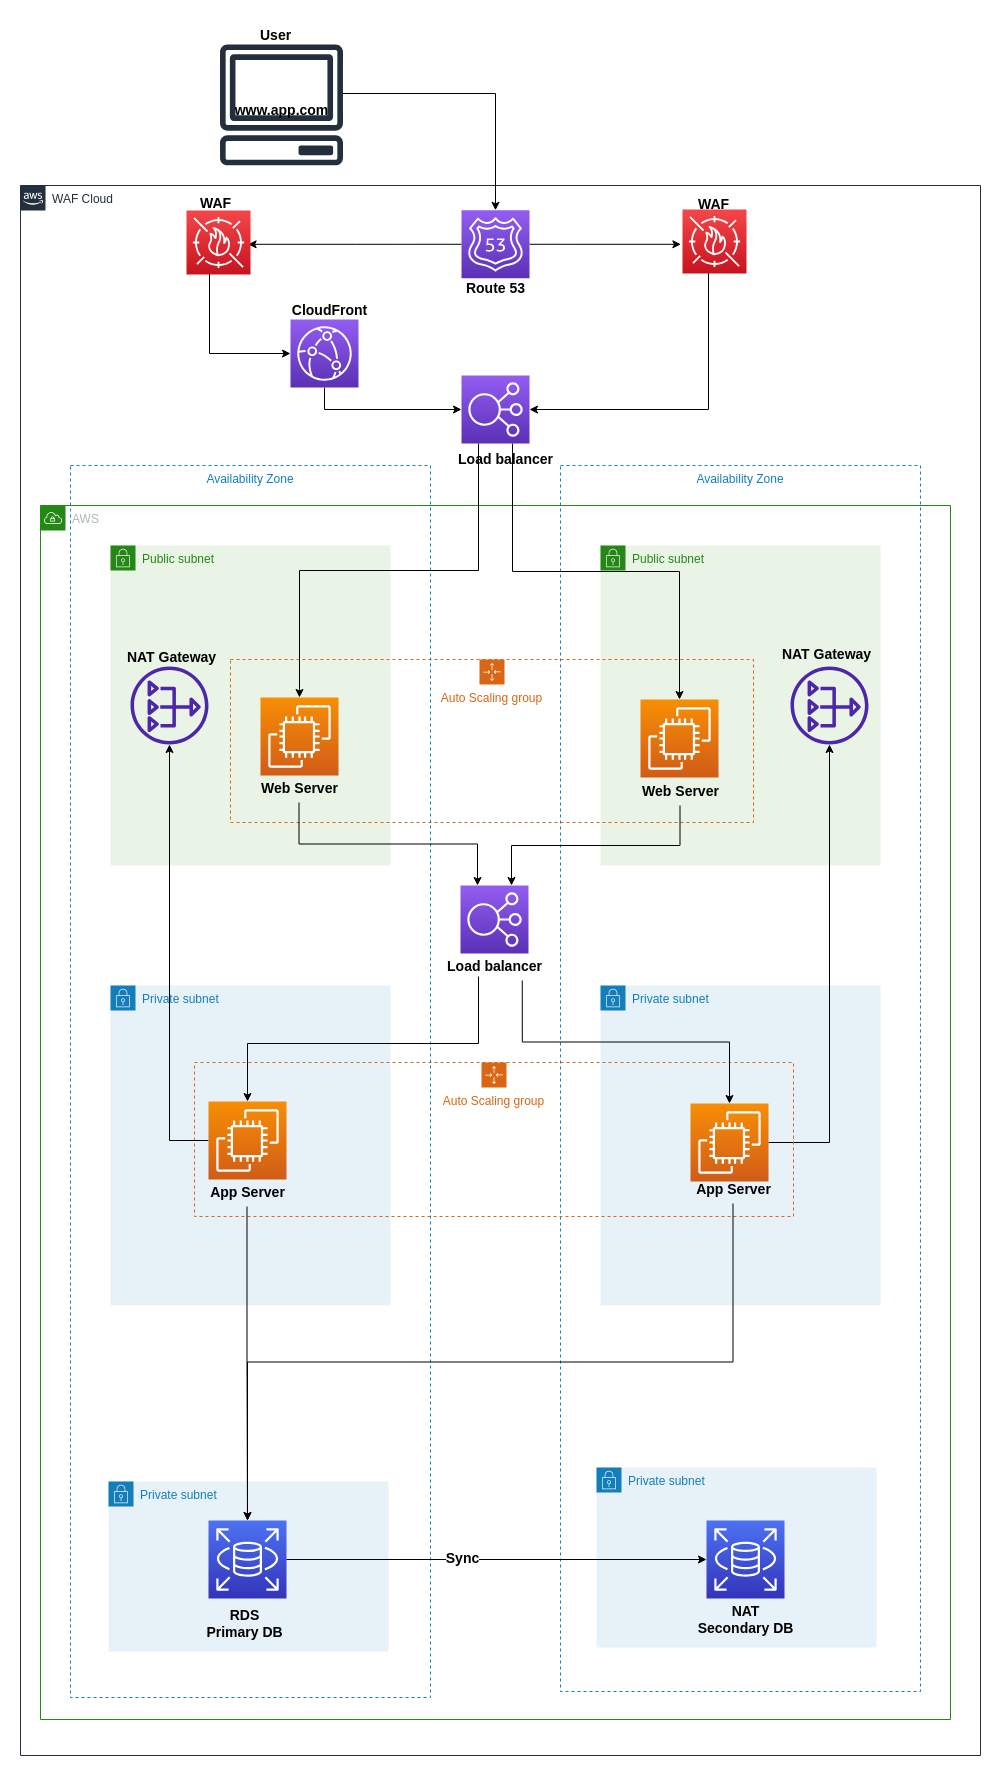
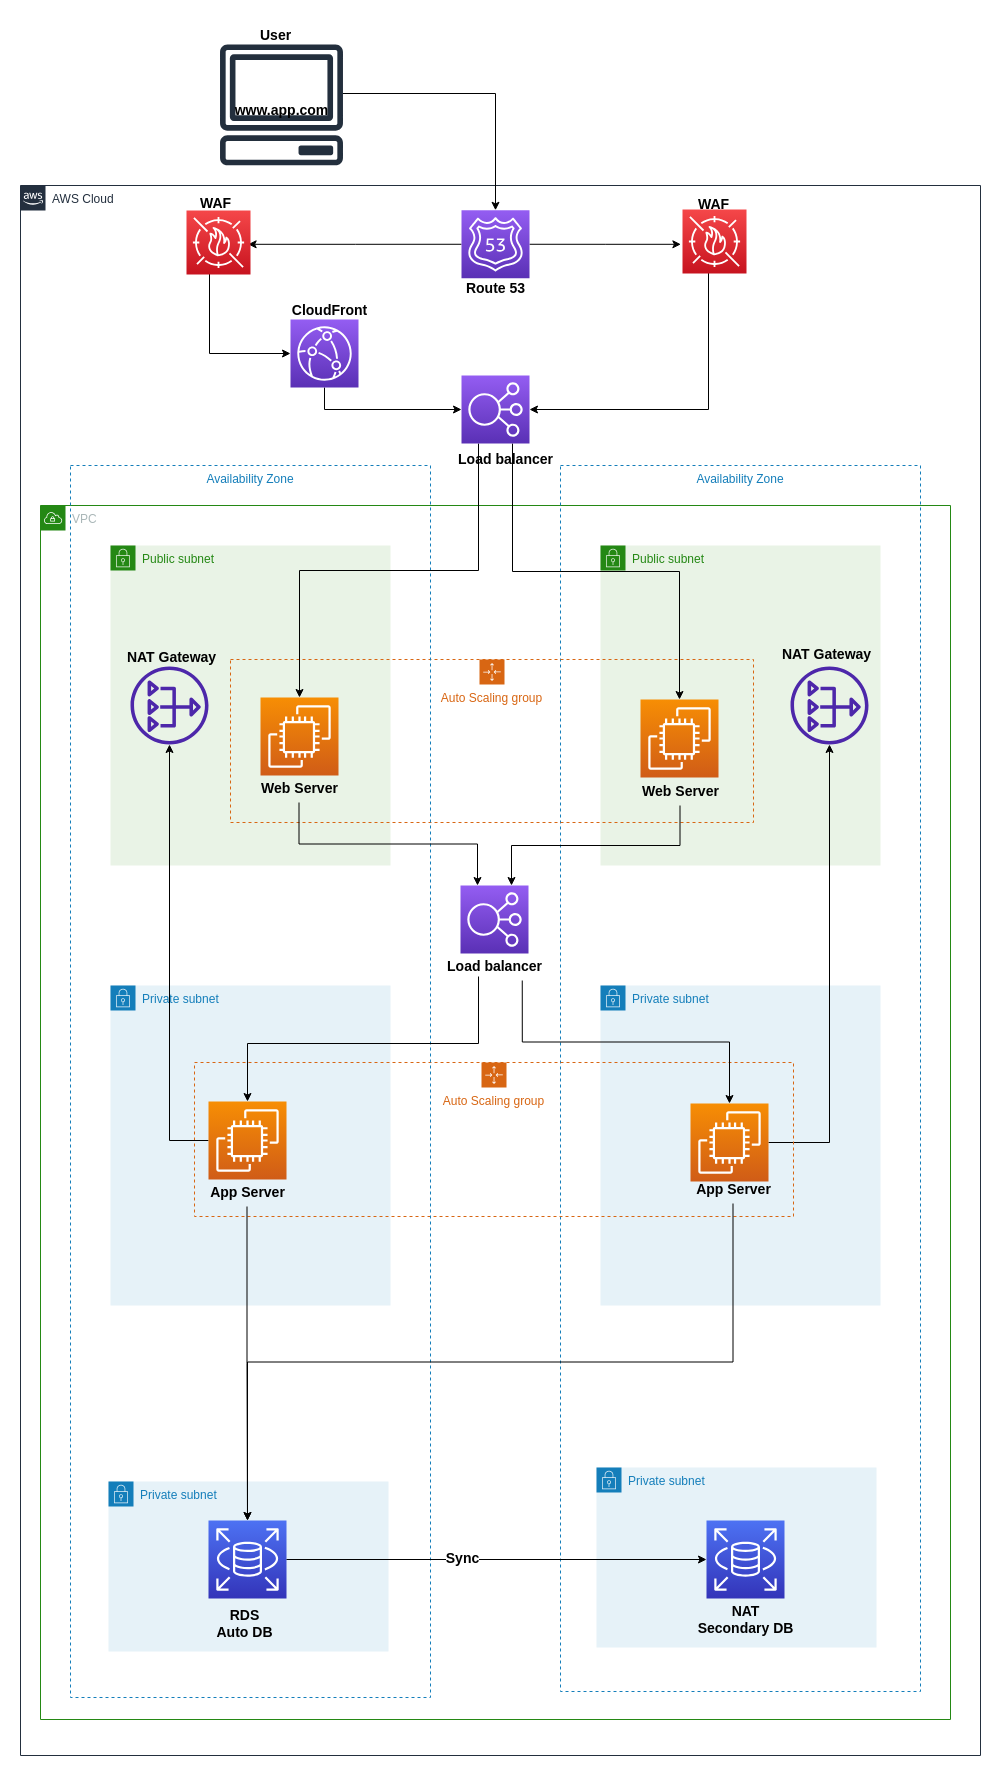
node "WAF Cloud": label "WAF Cloud" -> "AWS Cloud"
node "AWS": label "AWS" -> "VPC"
node "RDS Primary DB": label "RDS Primary DB" -> "RDS Auto DB"
